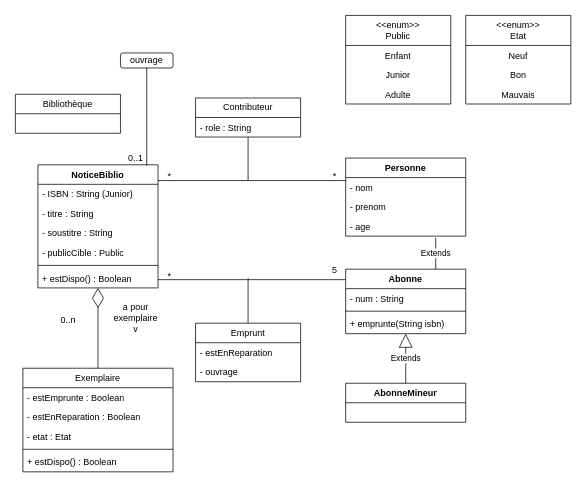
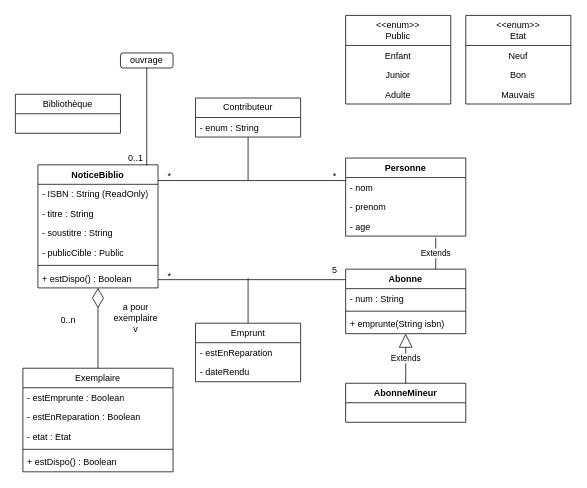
node "- role : String": label "- role : String" -> "- enum : String"
node "- ISBN : String (Junior)": label "- ISBN : String (Junior)" -> "- ISBN : String (ReadOnly)"
node "- ouvrage": label "- ouvrage" -> "- dateRendu"
